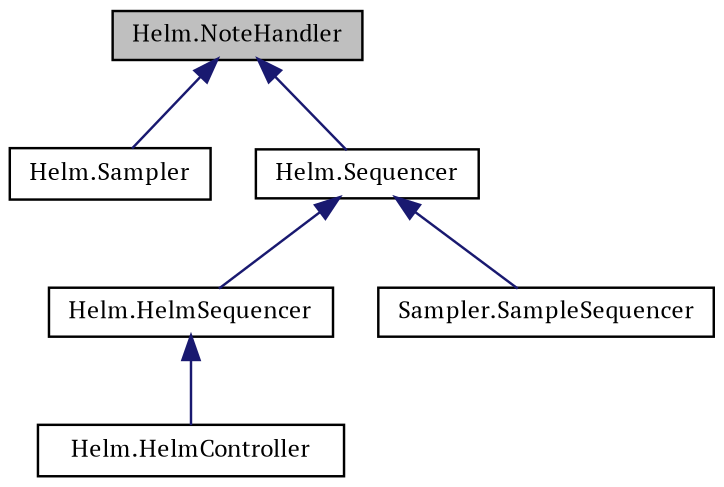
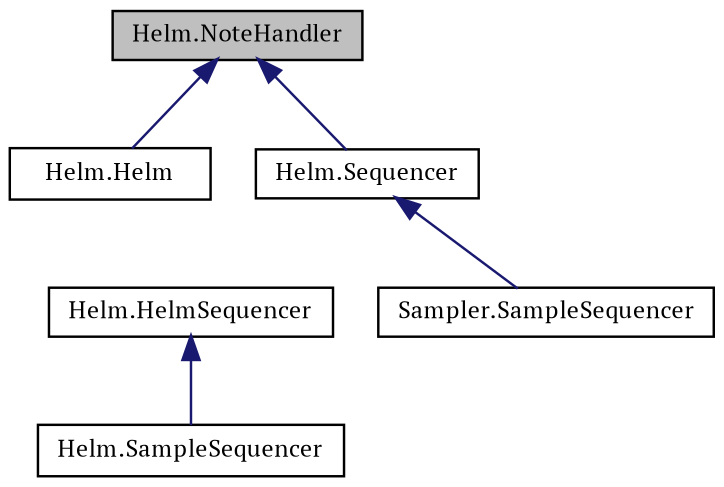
node "Helm.Sampler": label "Helm.Sampler" -> "Helm.Helm"
edge "Helm.HelmSequencer" -> "Helm.Sequencer": removed
node "Helm.HelmController": label "Helm.HelmController" -> "Helm.SampleSequencer"
